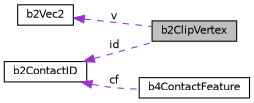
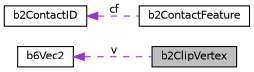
node "b2Vec2": label "b2Vec2" -> "b6Vec2"
edge "b2ClipVertex" -> "b2ContactID": removed, label "id"
node "b4ContactFeature": label "b4ContactFeature" -> "b2ContactFeature"
